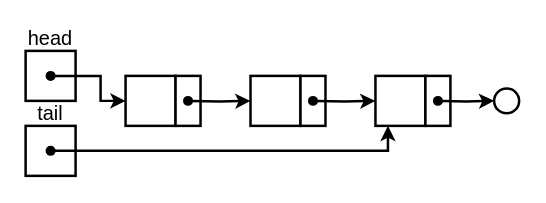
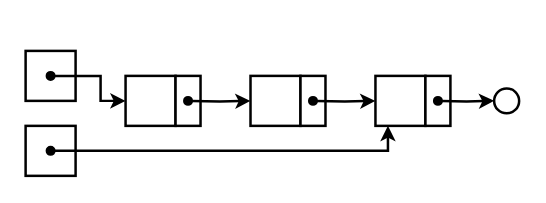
node "head": removed
node "tail": removed
